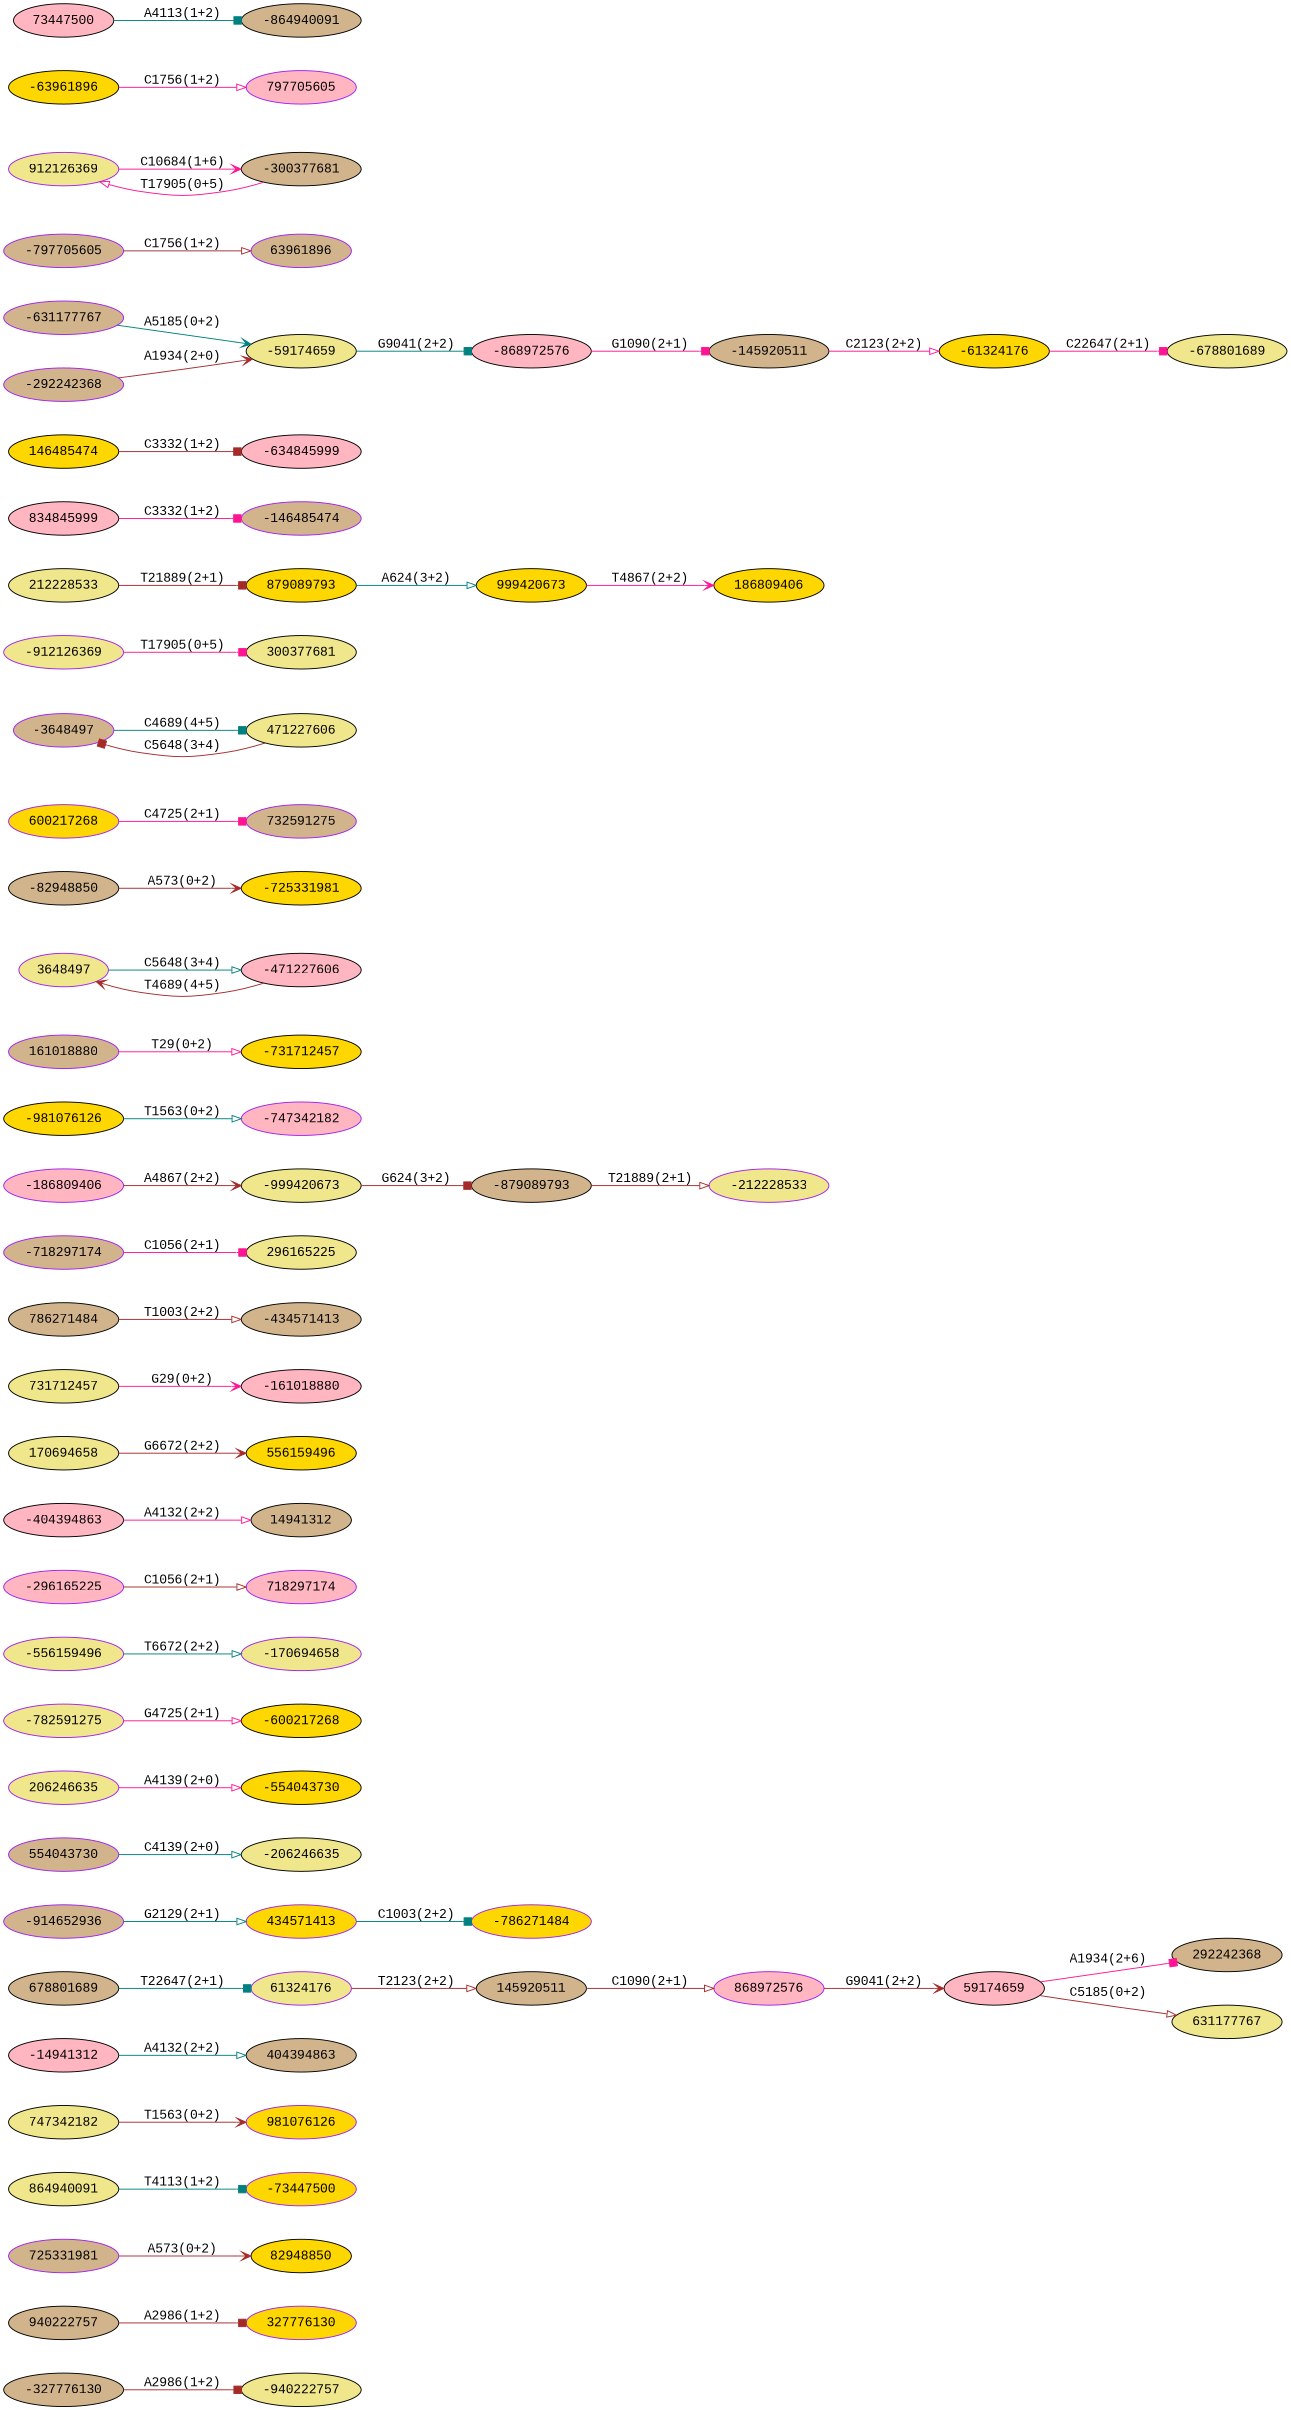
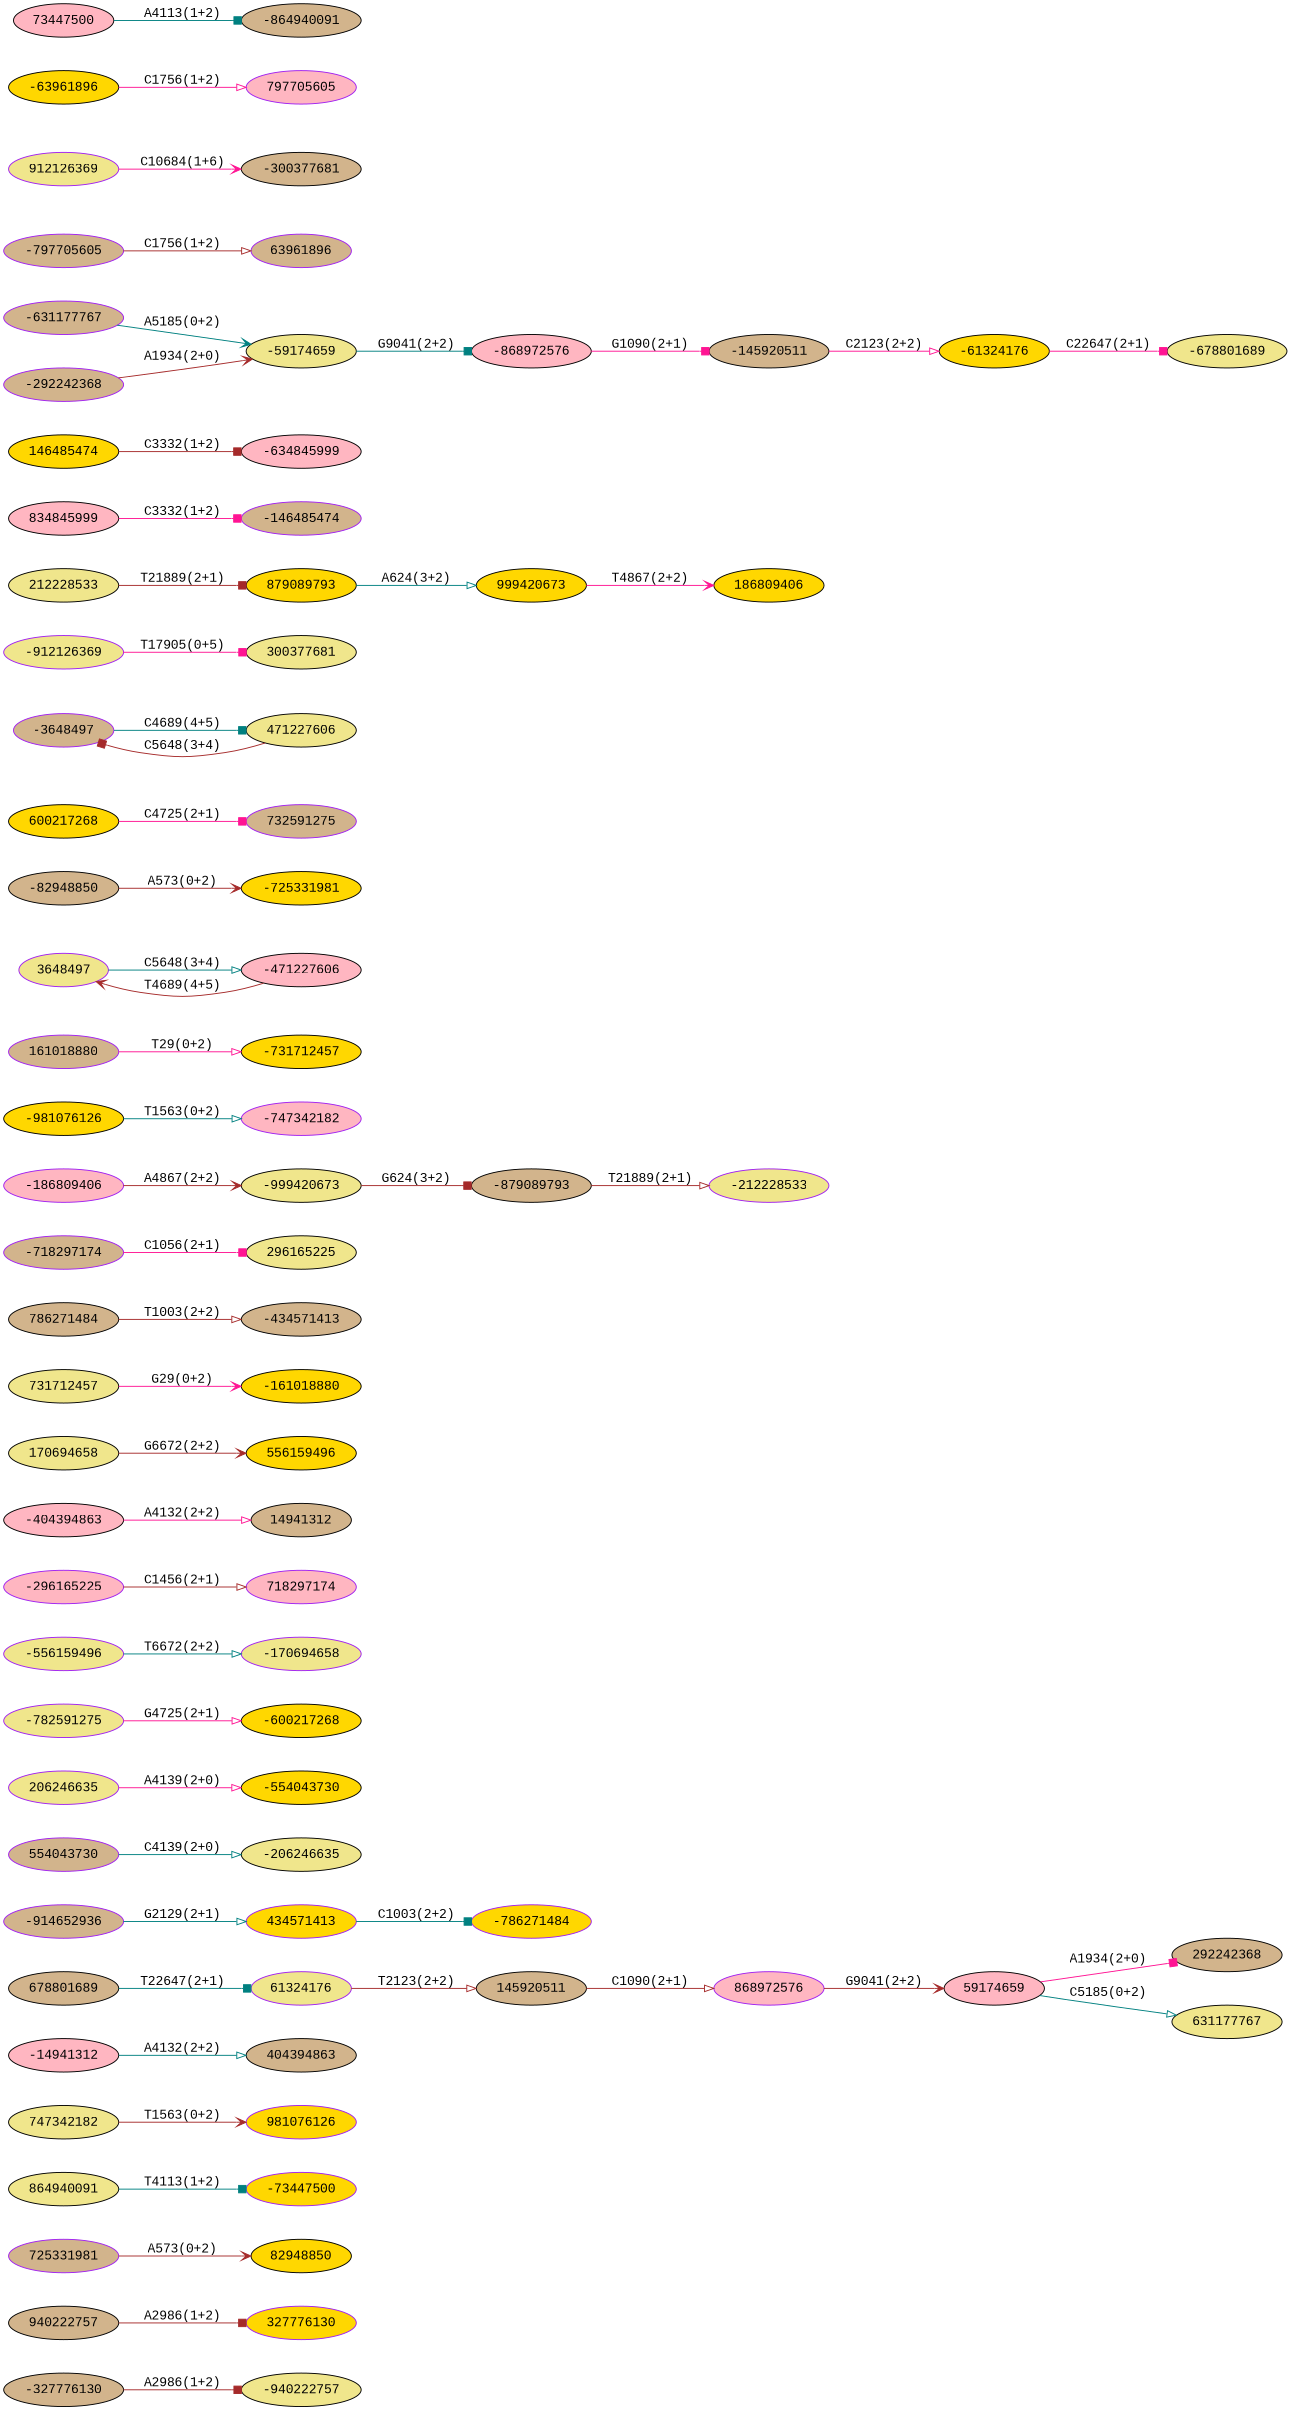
edge "-300377681" -> "912126369": removed, label "T17905(0+5)"
node "600217268": color purple -> black
node "-161018880": fillcolor lightpink -> gold
edge "-296165225" -> "718297174": label "C1056(2+1)" -> "C1456(2+1)"
edge "59174659" -> "292242368": label "A1934(2+6)" -> "A1934(2+0)"
edge "59174659" -> "631177767": color brown -> teal
